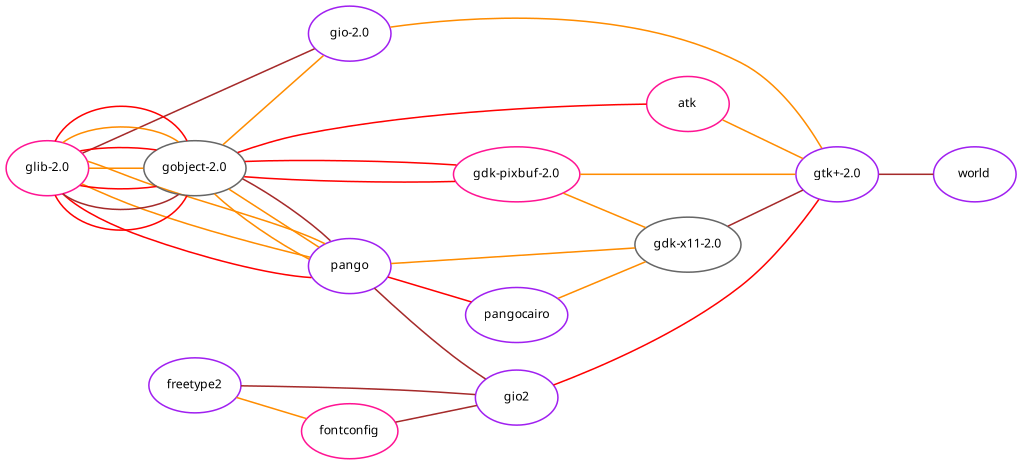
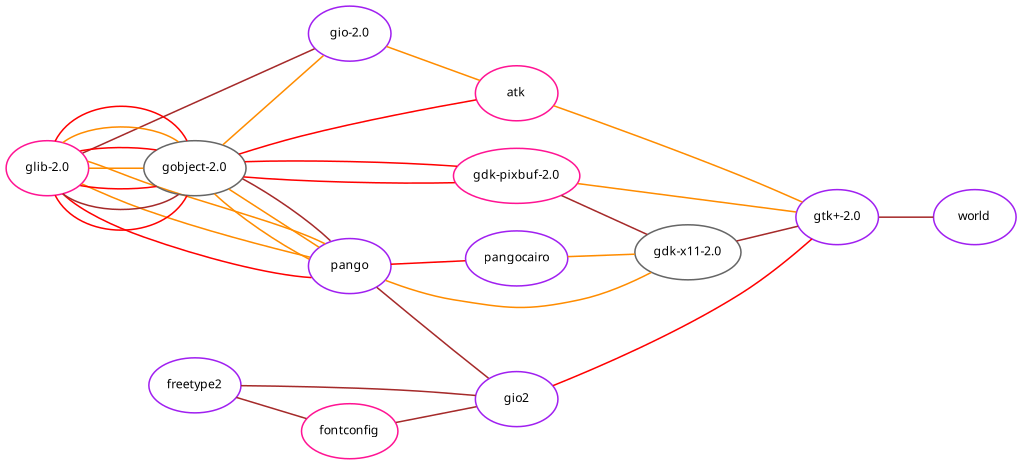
edge "gio-2.0" -- "gtk+-2.0": now "gio-2.0" -- "atk"
edge "gdk-pixbuf-2.0" -- "gdk-x11-2.0": color darkorange -> brown
edge "freetype2" -- "fontconfig": color darkorange -> brown
